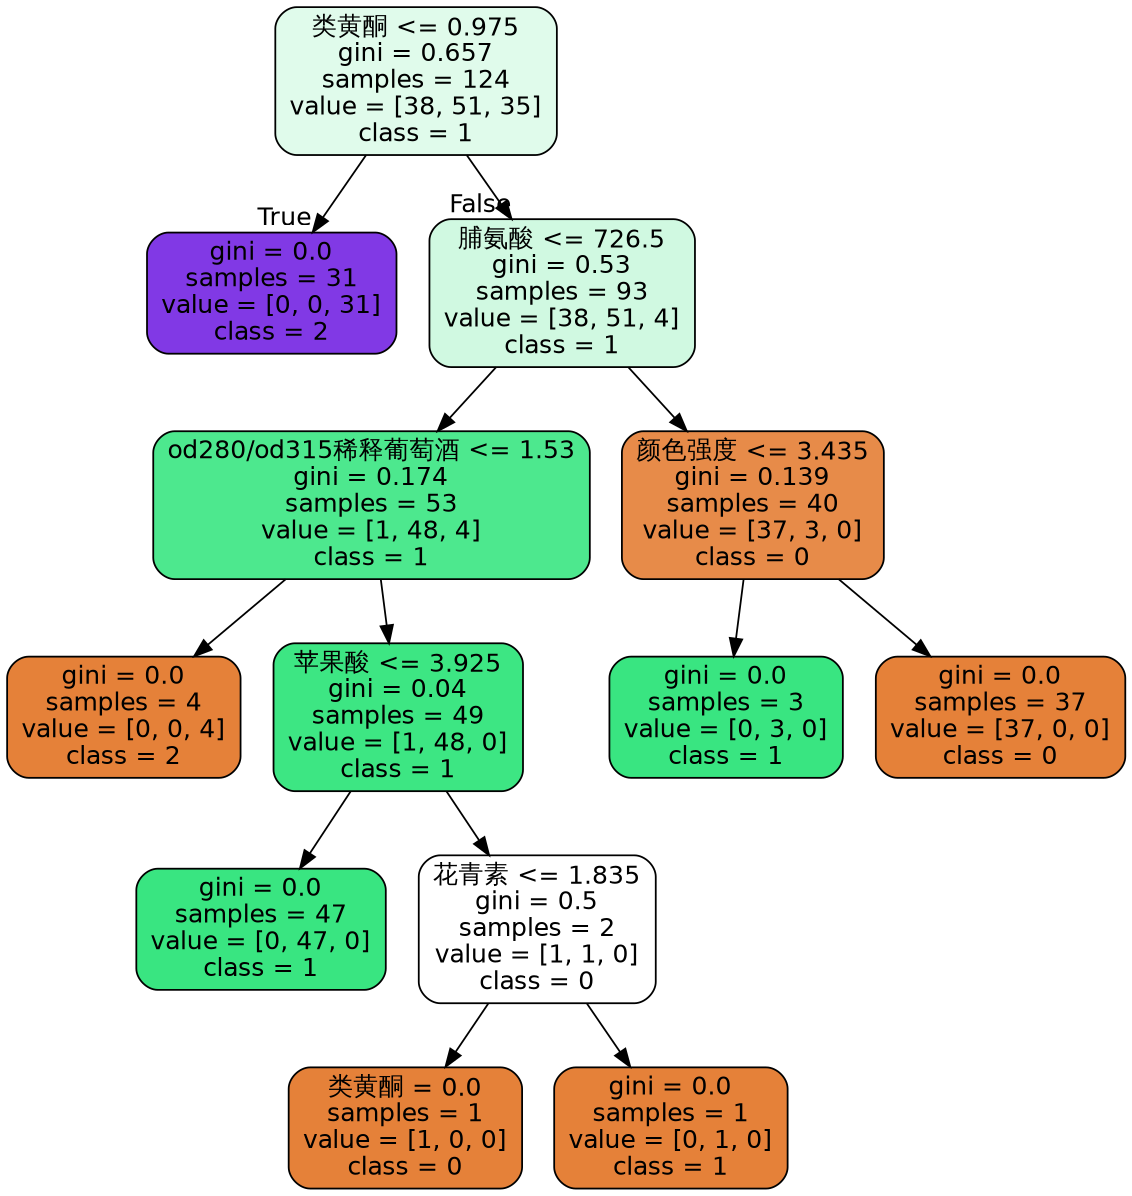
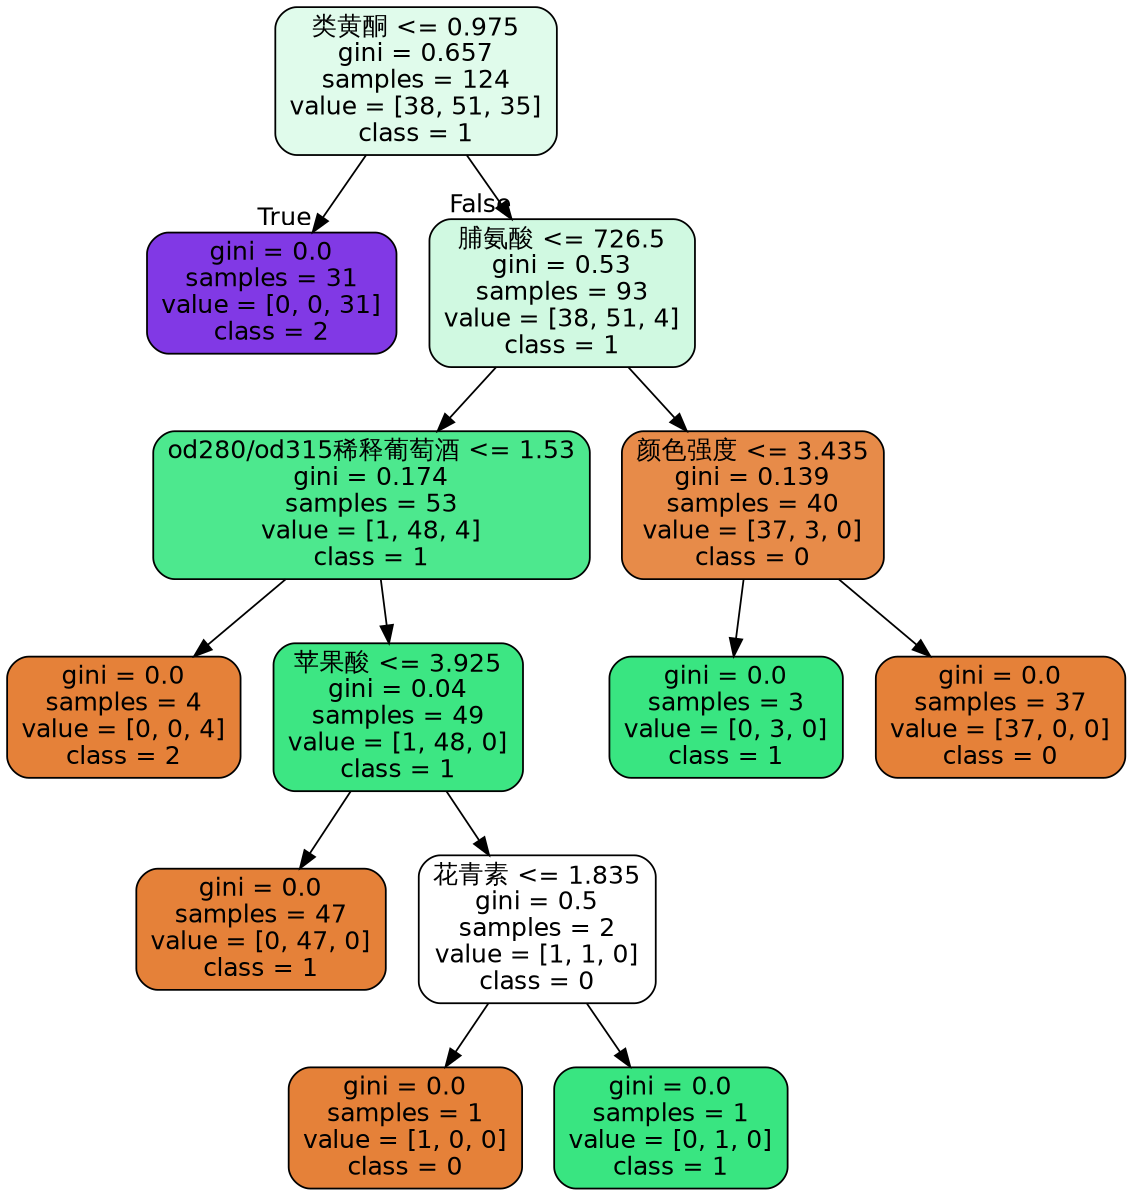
node "gini = 0.0 samples = 47 value = [0, 47, 0] class = 1": fillcolor #39e581ff -> #e58139ff
node "类黄酮 = 0.0 samples = 1 value = [1, 0, 0] class = 0": label "类黄酮 = 0.0 samples = 1 value = [1, 0, 0] class = 0" -> "gini = 0.0 samples = 1 value = [1, 0, 0] class = 0"
node "gini = 0.0 samples = 1 value = [0, 1, 0] class = 1": fillcolor #e58139ff -> #39e581ff
